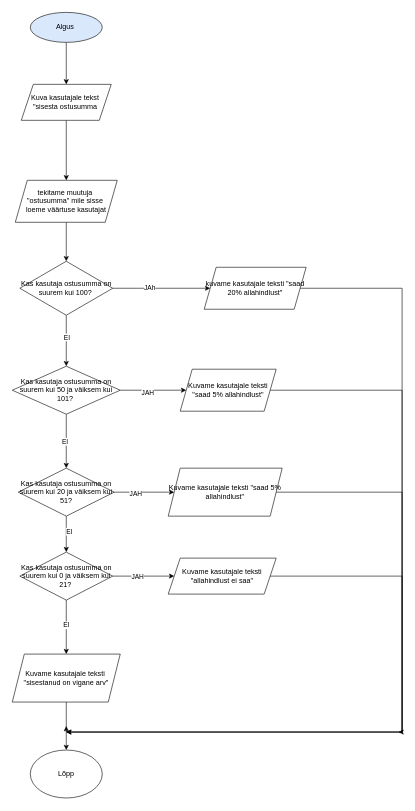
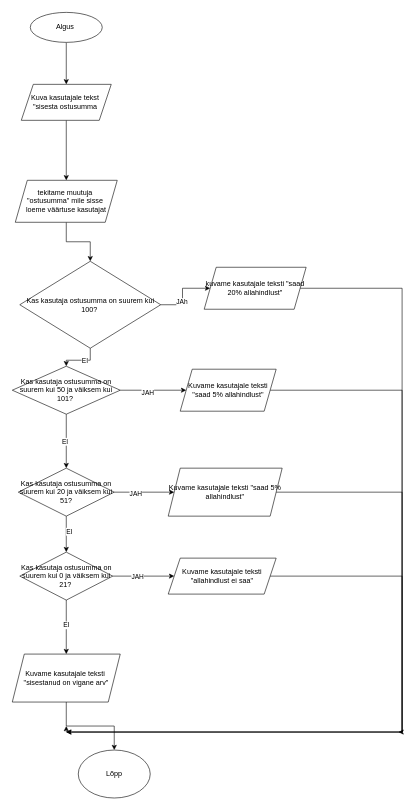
node "Algus": fillcolor #dae8fc -> #ffffff
node "Kas kasutaja ostusumma on suurem kui 100?": size 93x54 -> 141x87
node "Lõpp": moved (66, 774) -> (114, 774)
